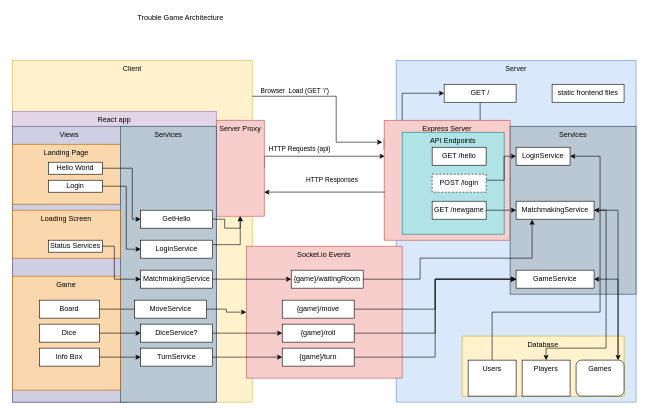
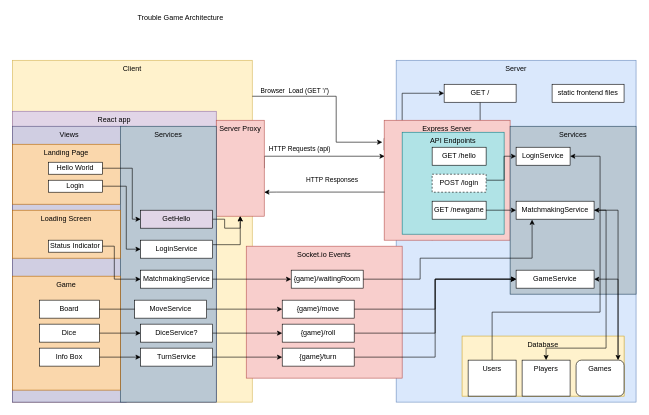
node "GetHello": fillcolor #ffffff -> #e1d5e7
node "Status Services": label "Status Services" -> "Status Indicator"
edge "MoveService" -> "Socket.io Events": now "MoveService" -> "{game}/move"
